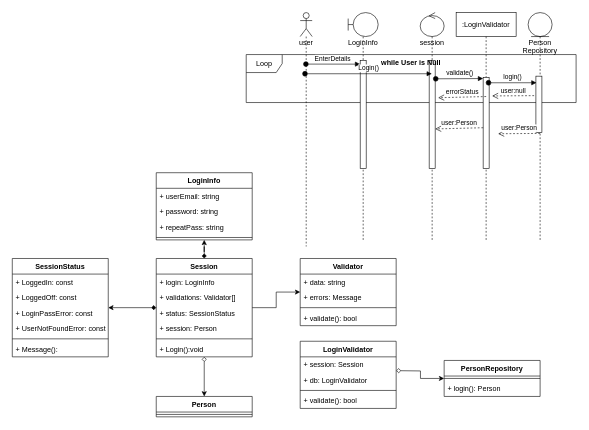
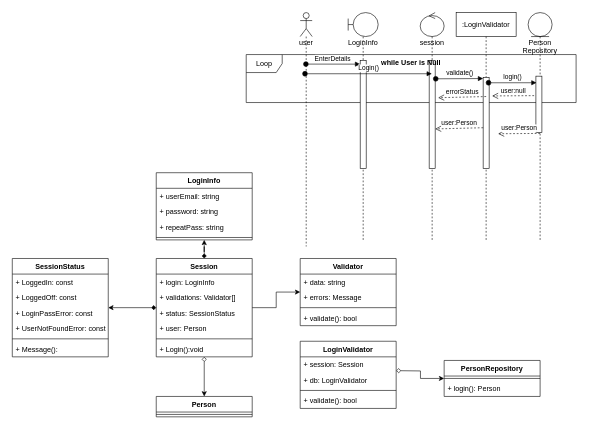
node "+ session: Person": label "+ session: Person" -> "+ user: Person"
